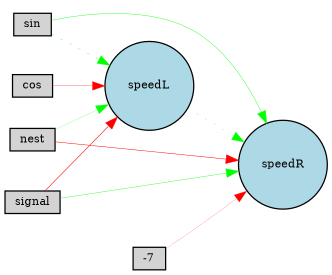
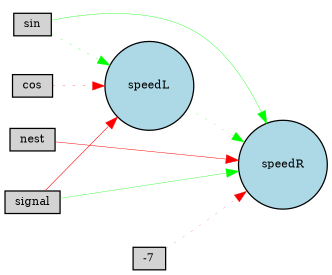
edge "cos" -> "speedL": style solid -> dotted
edge "nest" -> "speedL": removed
edge "-7" -> "speedR": style solid -> dotted
